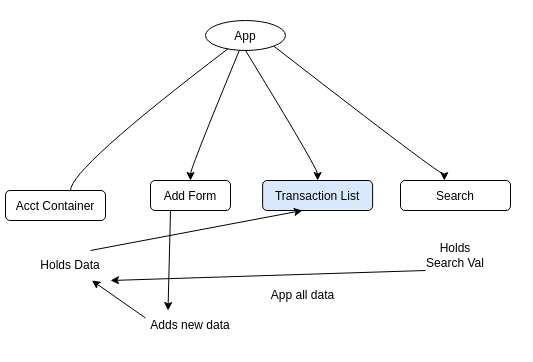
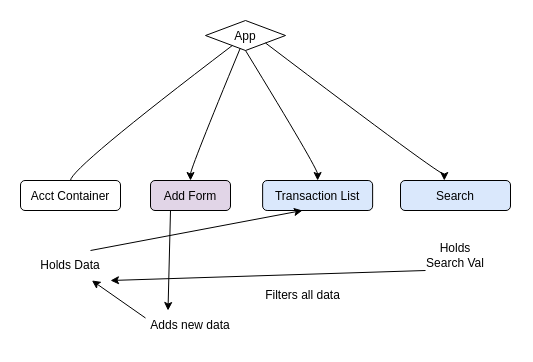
node "App": shape ellipse -> diamond
node "Add Form": fillcolor #ffffff -> #e1d5e7
node "Search": fillcolor #ffffff -> #dae8fc
node "Acct Container": moved (56, 206) -> (71, 196)
node "App all data": label "App all data" -> "Filters all data"
